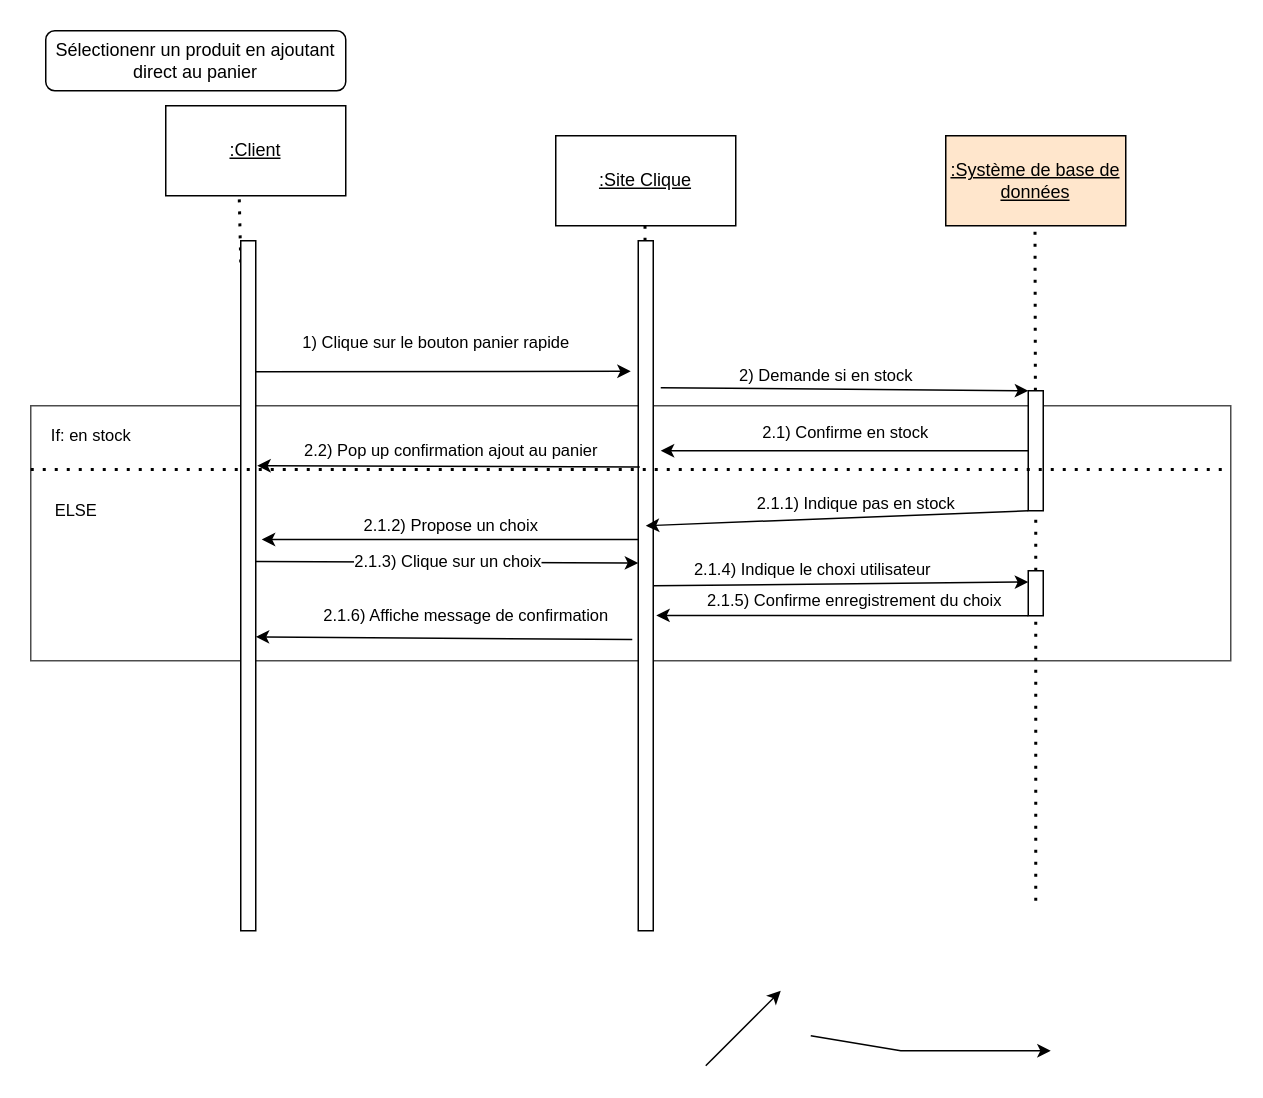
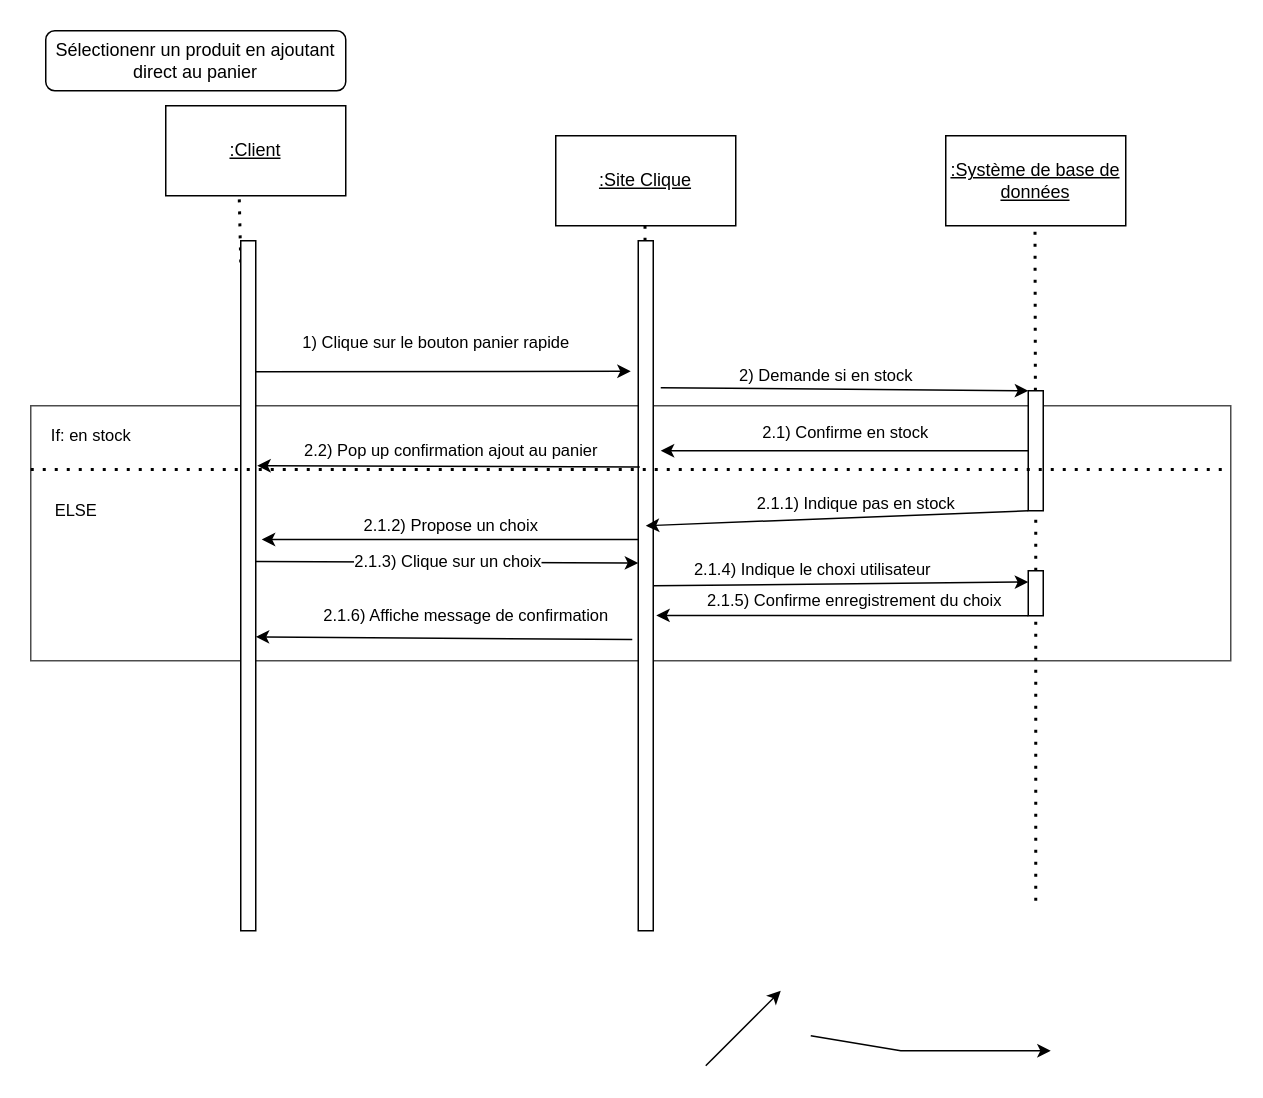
node ":Système de base de données": fillcolor #ffe6cc -> #ffffff
